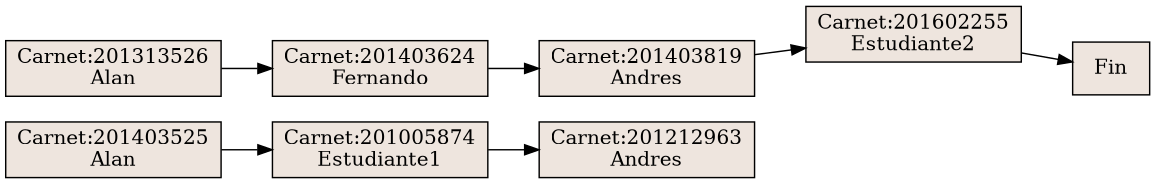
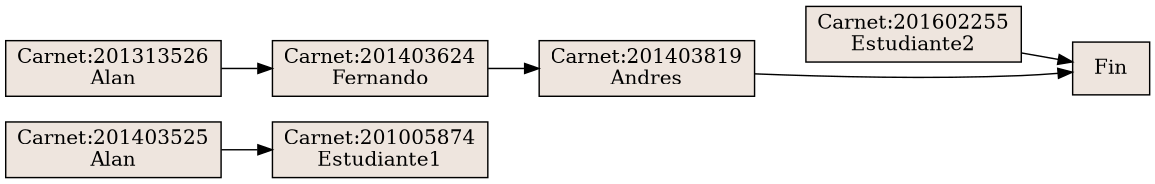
edge "Carnet:201403819 Andres" -> "Carnet:201602255 Estudiante2": now "Carnet:201403819 Andres" -> "Fin"
node "Carnet:201212963 Andres": removed
